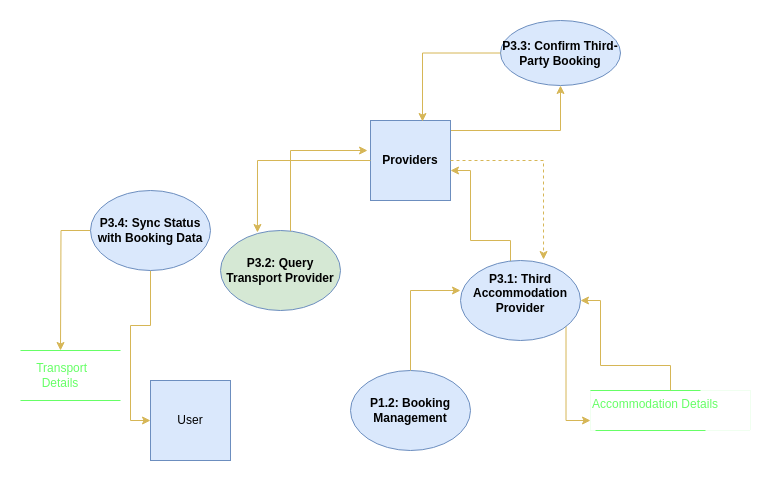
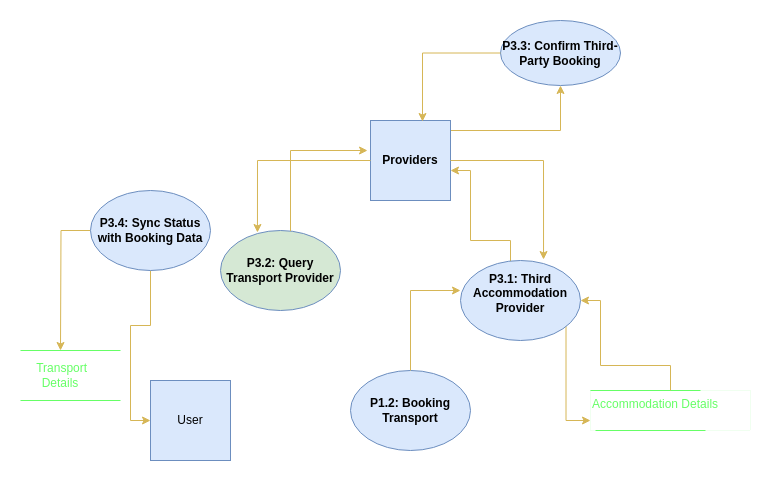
edge "Providers" -> "P3.1: Third Accommodation Provider": style dashed -> solid
node "P1.2: Booking Management": label "P1.2: Booking Management" -> "P1.2: Booking Transport"
